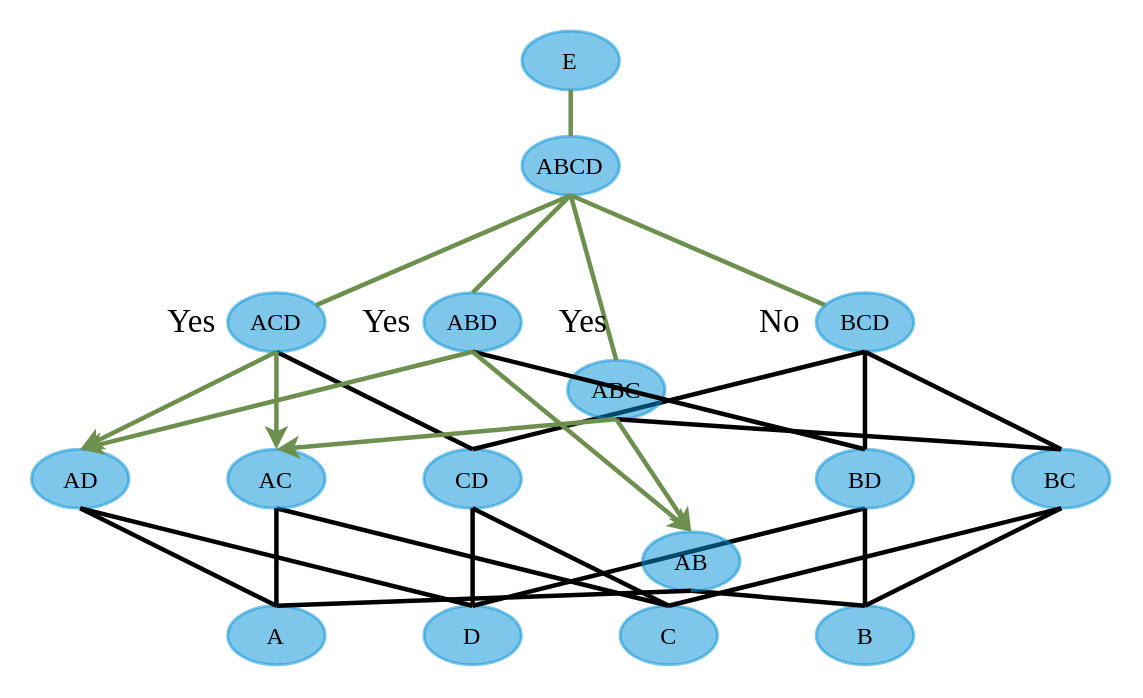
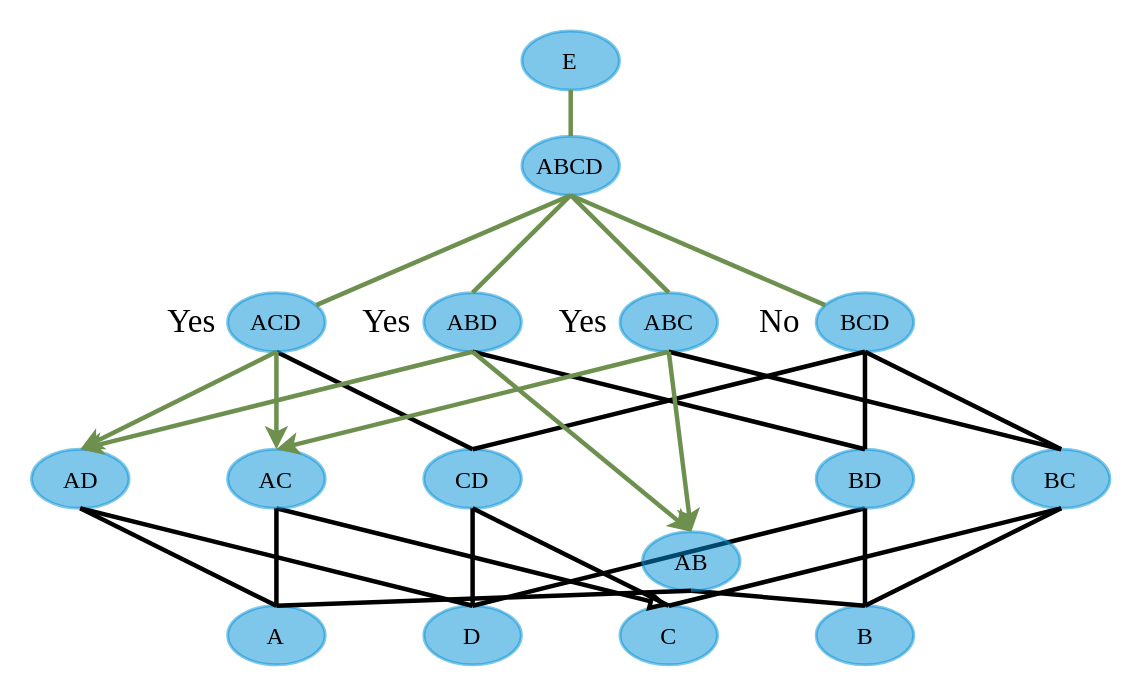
node "ABC": moved (616, 389) -> (669, 322)
edge "AC" -- "C": arrowhead none -> block
